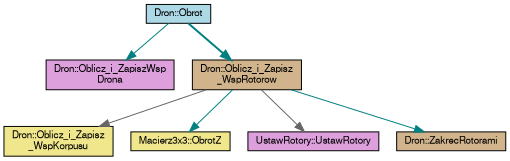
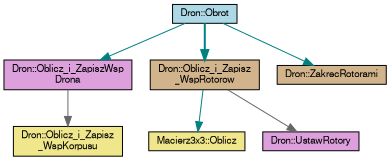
edge "Dron::Oblicz_i_Zapisz _WspRotorow" -> "Dron::Oblicz_i_Zapisz _WspKorpusu": now "Dron::Oblicz_i_ZapiszWsp Drona" -> "Dron::Oblicz_i_Zapisz _WspKorpusu"
edge "Dron::Oblicz_i_Zapisz _WspRotorow" -> "Dron::ZakrecRotorami": now "Dron::Obrot" -> "Dron::ZakrecRotorami"
node "Macierz3x3::ObrotZ": label "Macierz3x3::ObrotZ" -> "Macierz3x3::Oblicz"
node "UstawRotory::UstawRotory": label "UstawRotory::UstawRotory" -> "Dron::UstawRotory"
